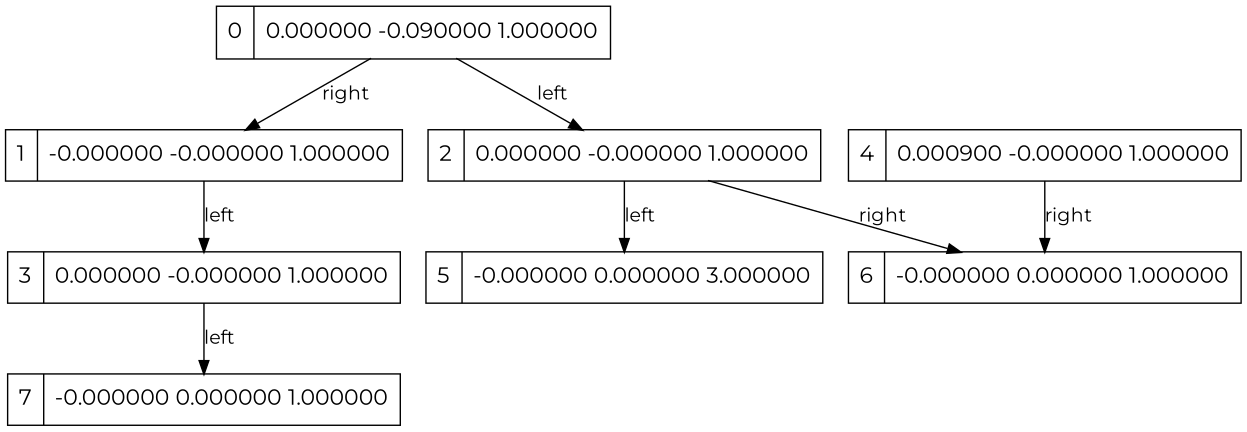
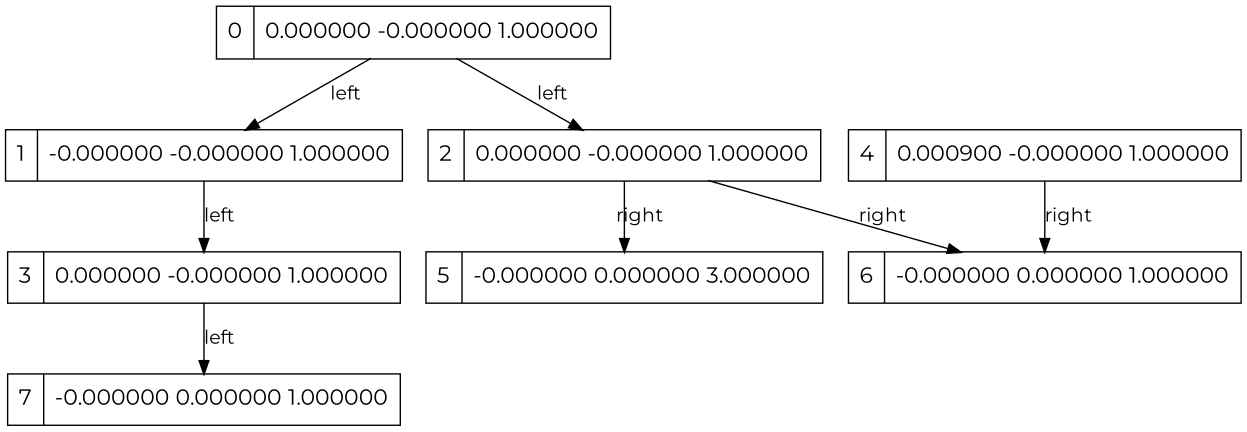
node "0": text "0.000000 -0.090000 1.000000" -> "0.000000 -0.000000 1.000000"
edge "0" -> "1": label "right" -> "left"
edge "2" -> "5": label "left" -> "right"
